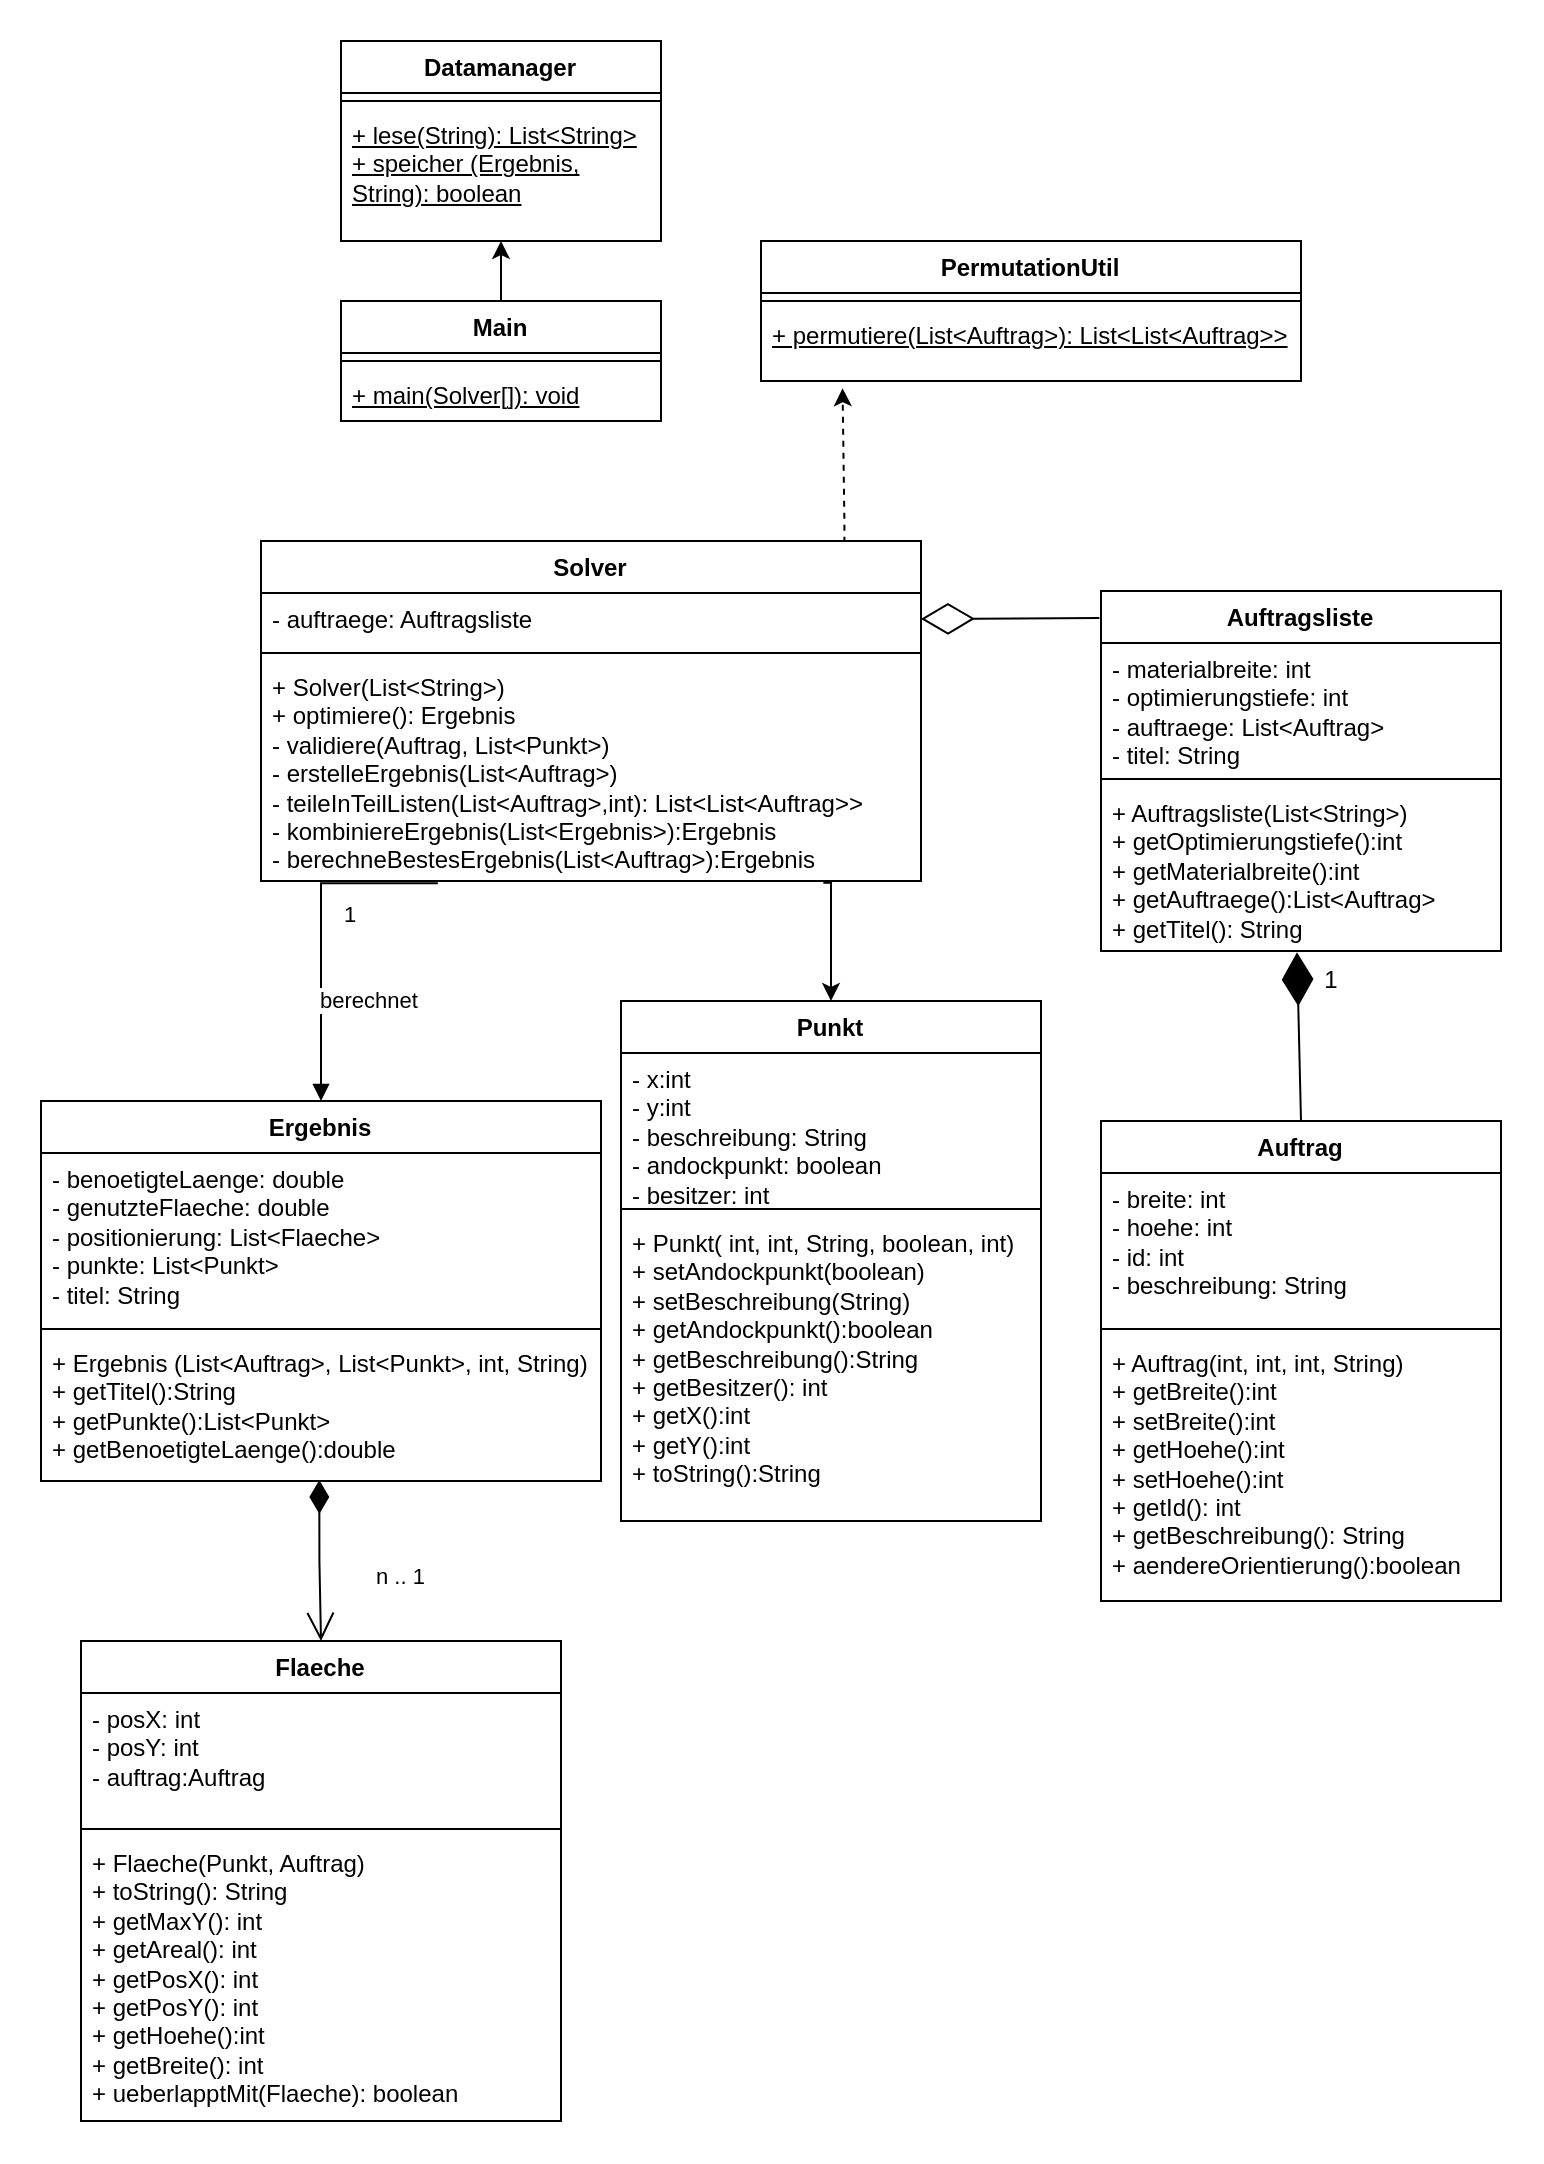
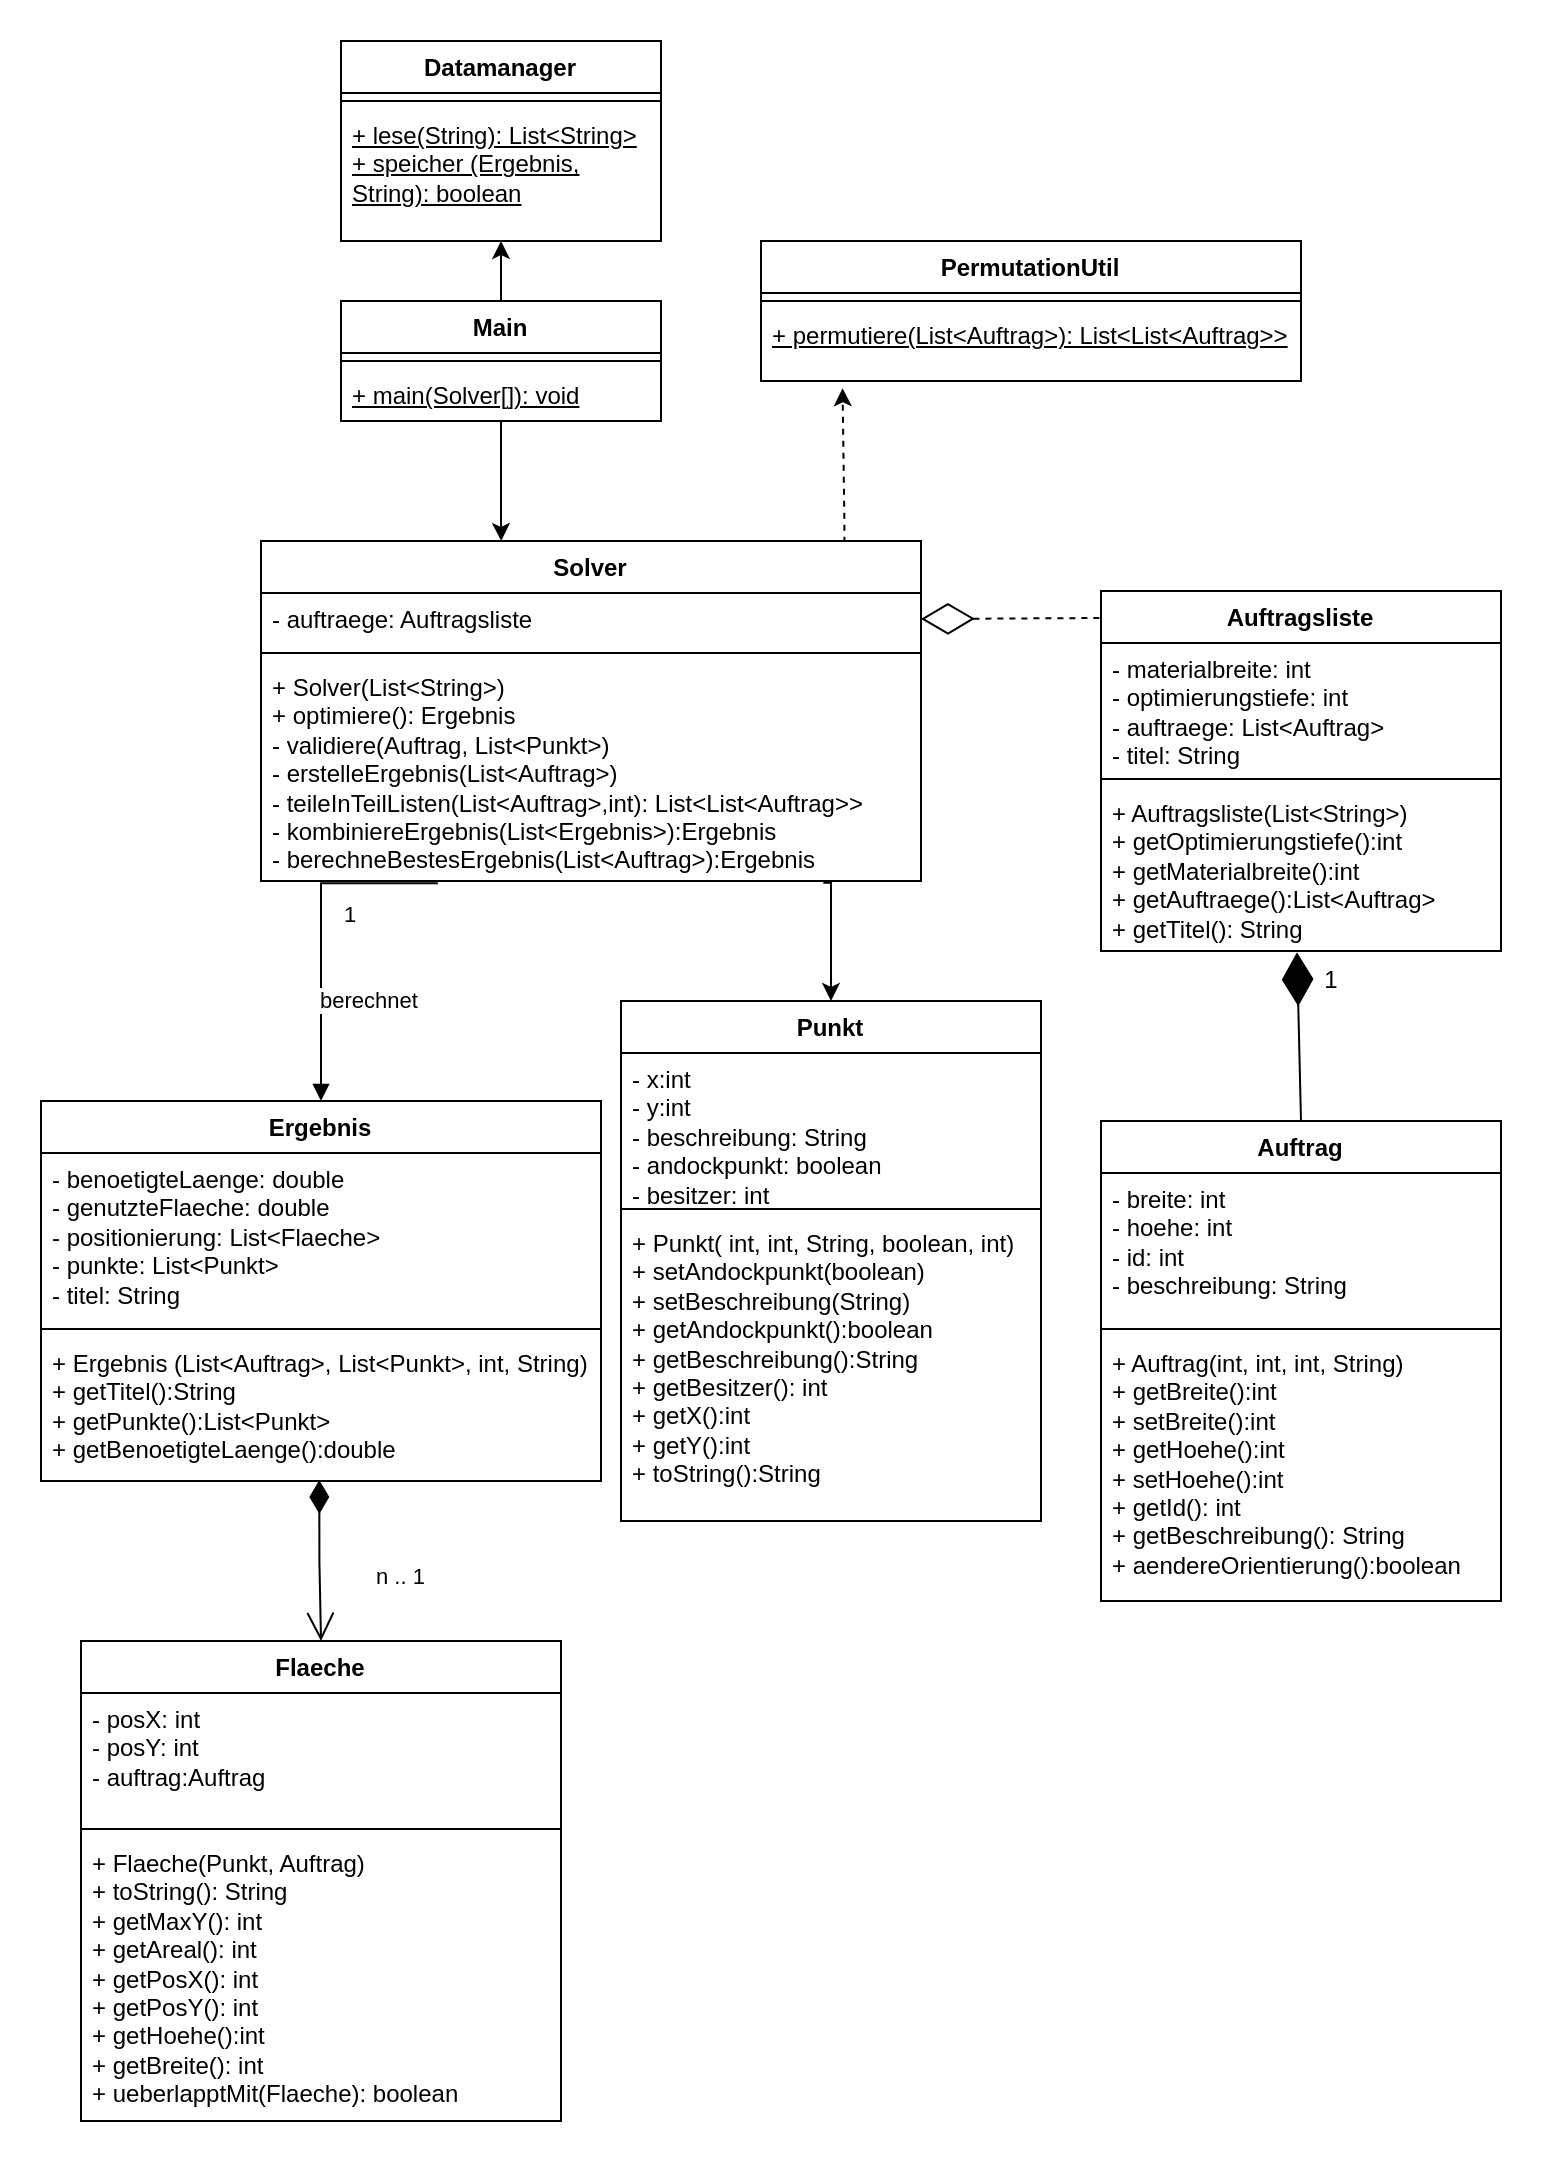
edge "Main" -> "Solver": added
edge "Auftragsliste" -> "- auftraege: Auftragsliste": style solid -> dashed
